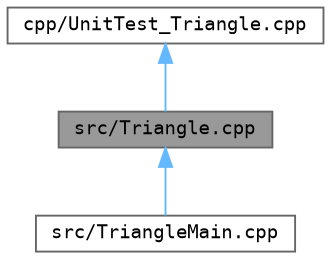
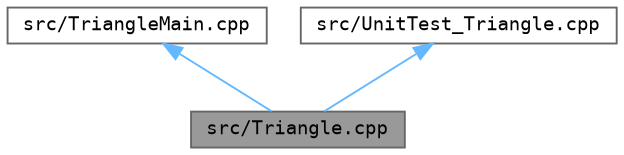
node "cpp/UnitTest_Triangle.cpp": label "cpp/UnitTest_Triangle.cpp" -> "src/UnitTest_Triangle.cpp"
edge "src/TriangleMain.cpp" -> "src/Triangle.cpp": reversed
